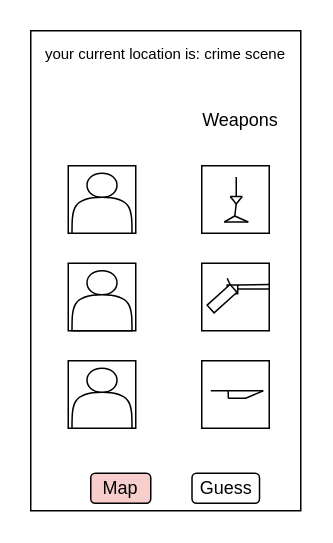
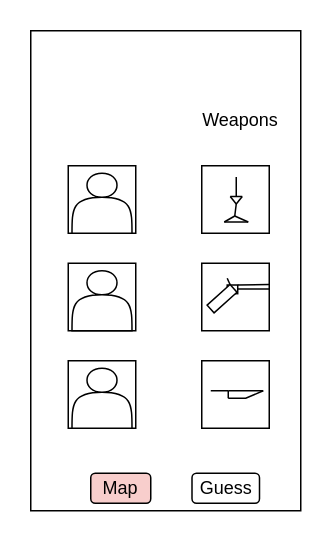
node "your current location is: crime scene": removed
